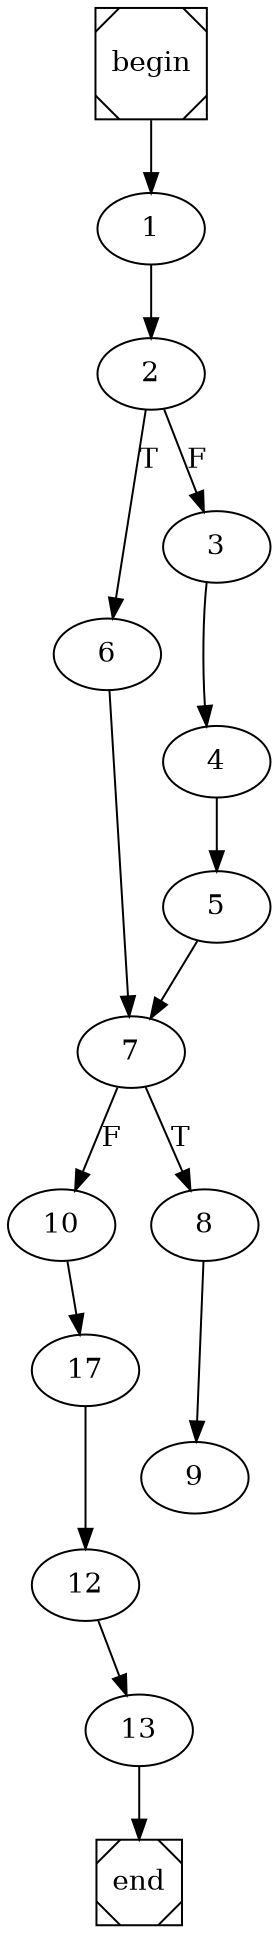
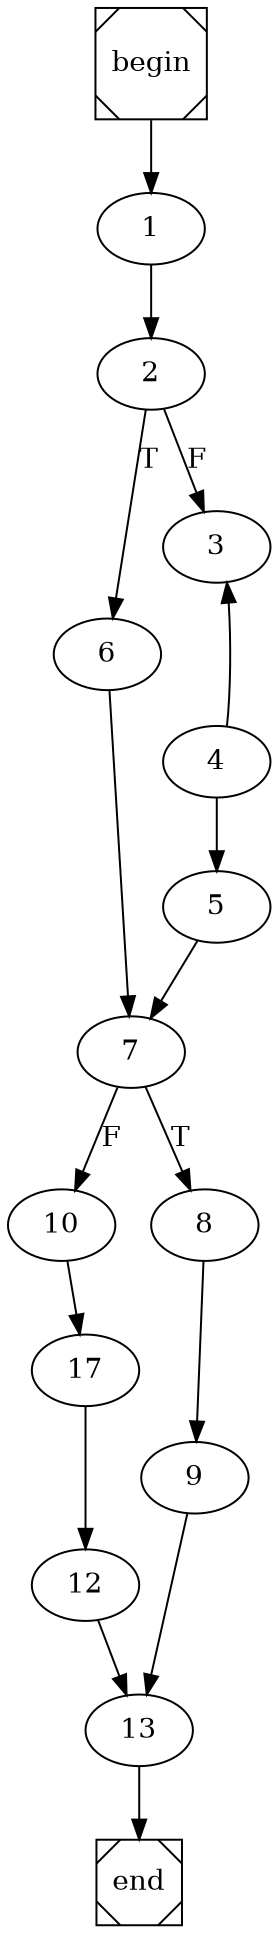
edge "3" -> "4": reversed
edge "9" -> "13": added
